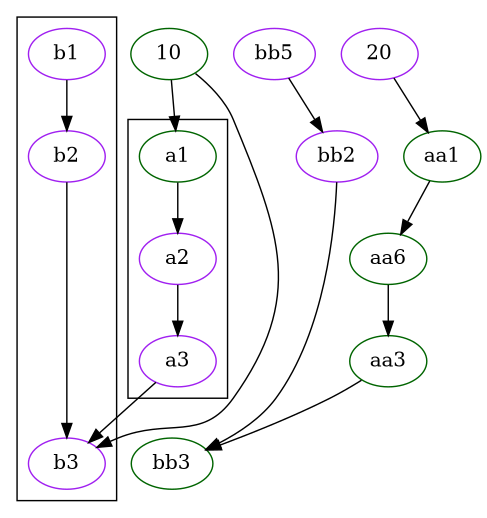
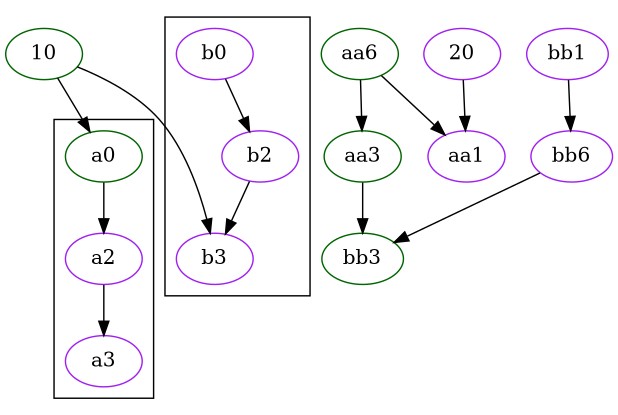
node "b1": label "b1" -> "b0"
node "bb5": label "bb5" -> "bb1"
node "a1": label "a1" -> "a0"
node "bb2": label "bb2" -> "bb6"
node "aa1": color darkgreen -> purple
edge "aa1" -> "aa6": reversed
edge "a3" -> "b3": removed
